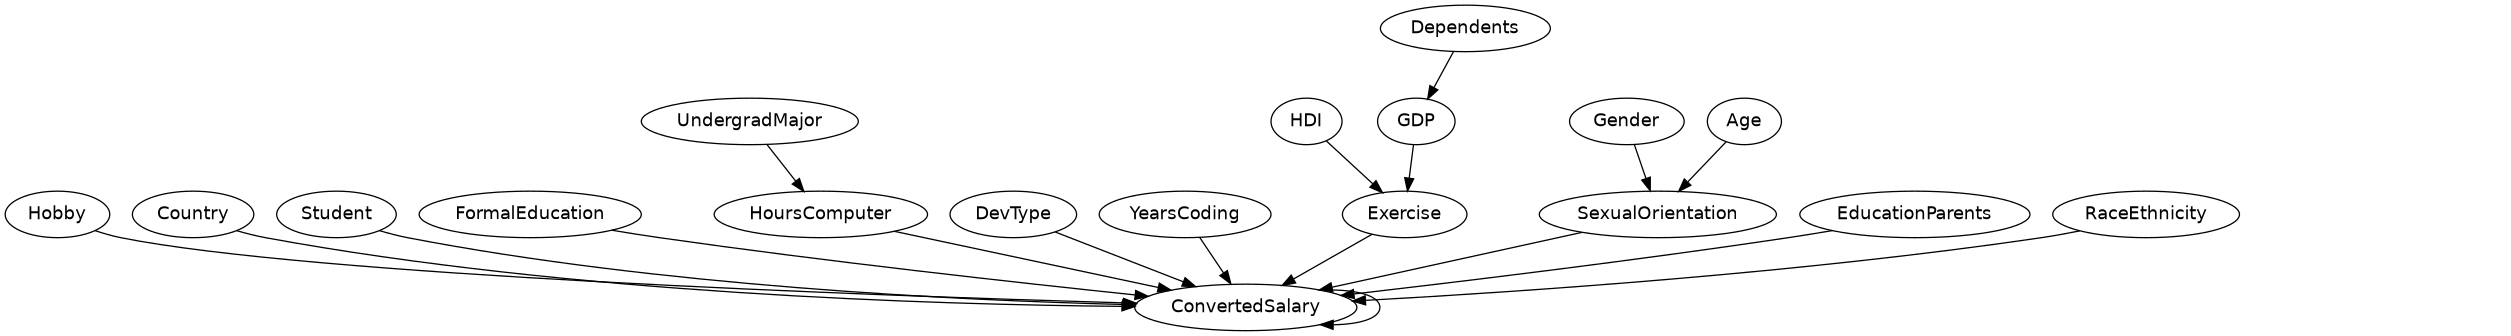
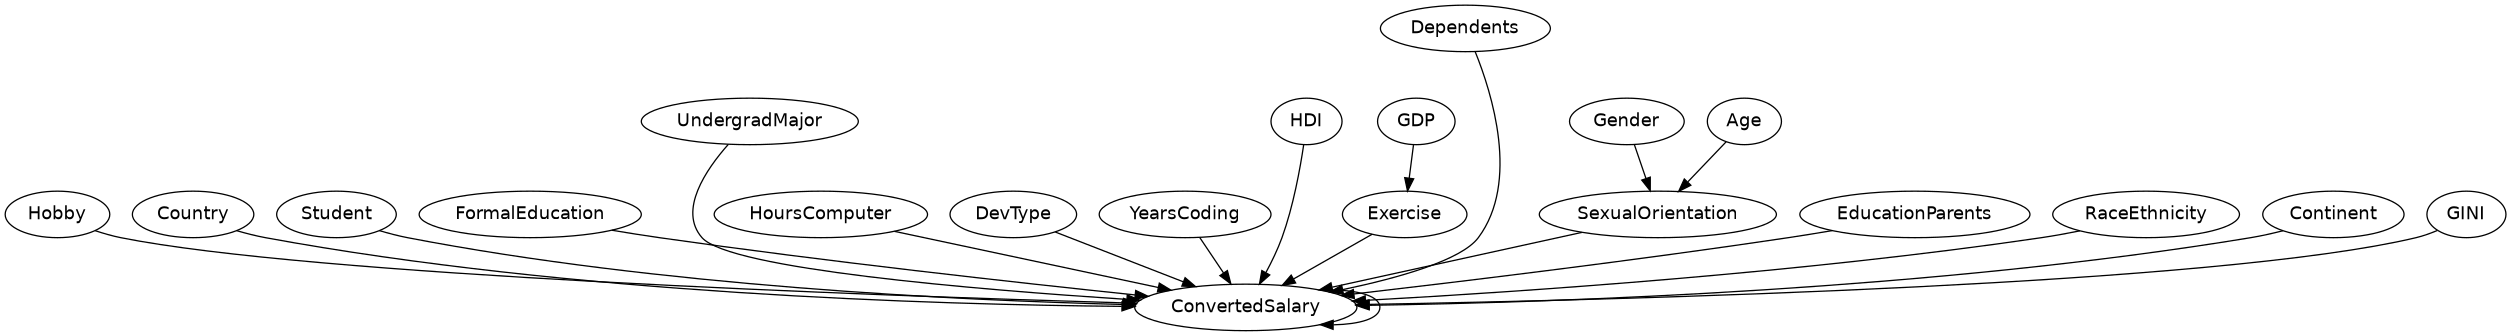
edge "Dependents" -> "GDP": now "Dependents" -> "ConvertedSalary"
edge "HDI" -> "Exercise": now "HDI" -> "ConvertedSalary"
edge "UndergradMajor" -> "HoursComputer": now "UndergradMajor" -> "ConvertedSalary"
node "Continent": added
node "GINI": added
